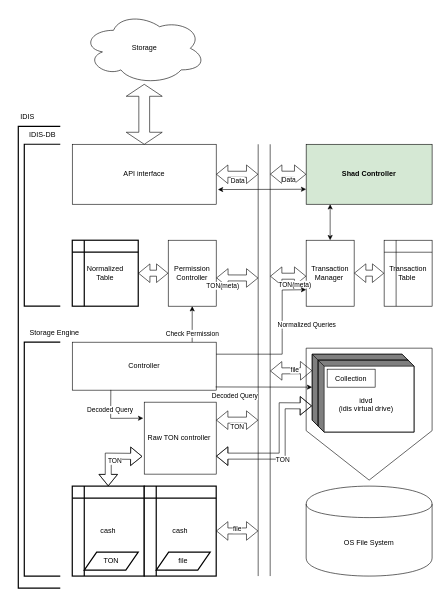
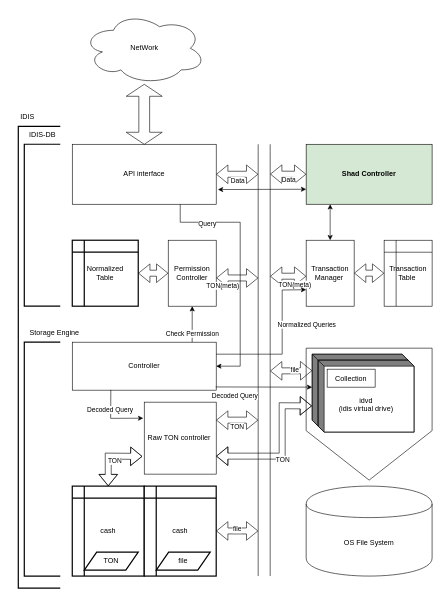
node "Storage": label "Storage" -> "NetWork"
edge "API interface" -> "Controller": added, label "Query"
